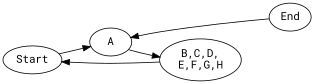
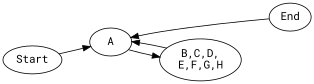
edge "B,C,D, E,F,G,H" -> "Start": now "B,C,D, E,F,G,H" -> "A"
